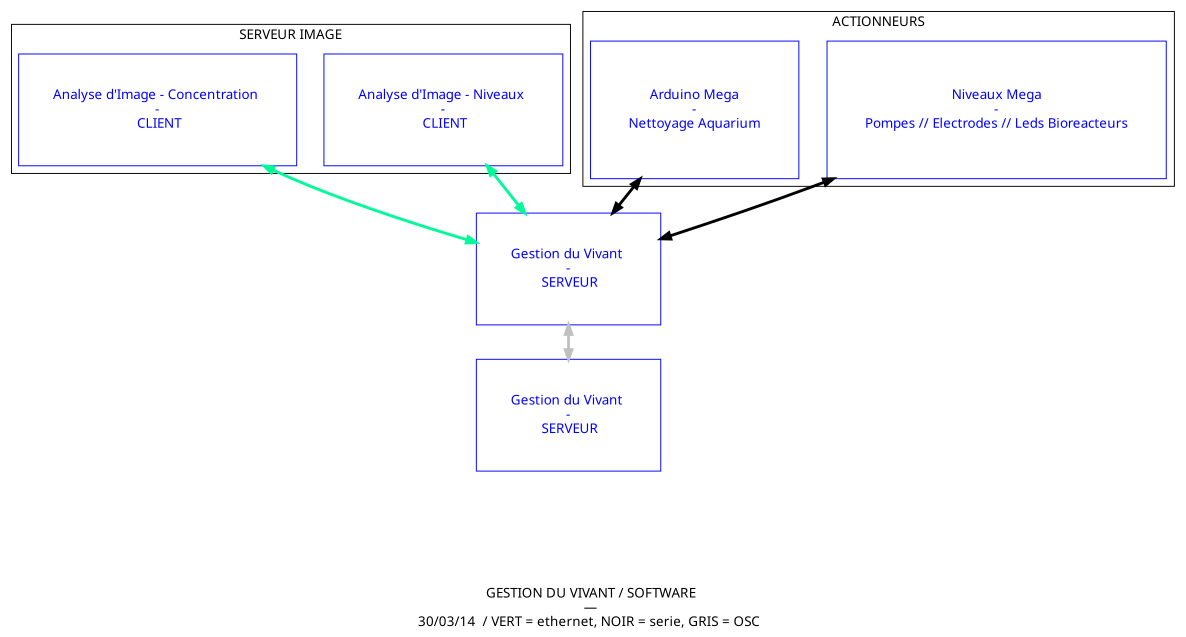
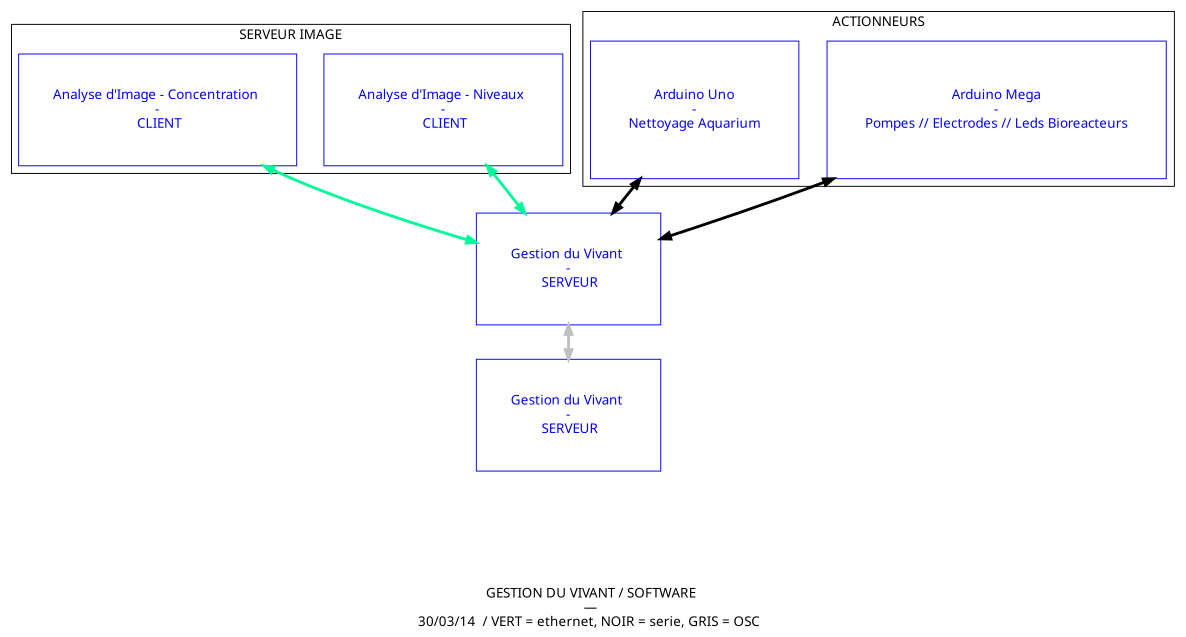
node "Arduino Mega - Nettoyage Aquarium": label "Arduino Mega - Nettoyage Aquarium" -> "Arduino Uno - Nettoyage Aquarium"
node "Niveaux Mega - Pompes // Electrodes // Leds Bioreacteurs": label "Niveaux Mega - Pompes // Electrodes // Leds Bioreacteurs" -> "Arduino Mega - Pompes // Electrodes // Leds Bioreacteurs"
